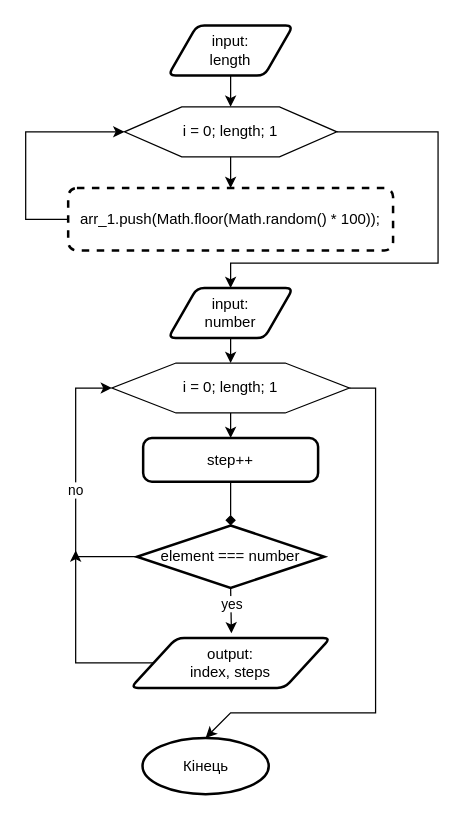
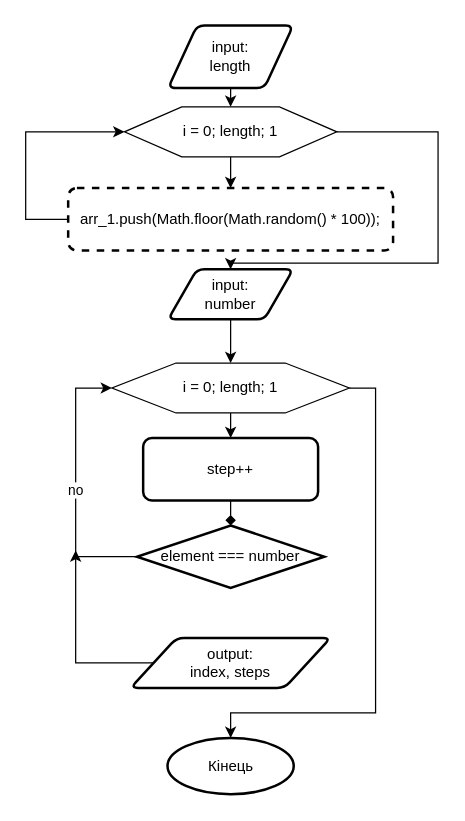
node "input: length": size 125x50 -> 125x63
node "input: number": moved (231, 313) -> (231, 294)
node "step++": size 175x44 -> 175x63
edge "element === number" -> "output: index, steps": removed, label "yes"
node "Кінець": moved (206, 766) -> (231, 766)
